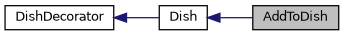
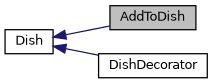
edge "Dish" -> "DishDecorator": reversed
